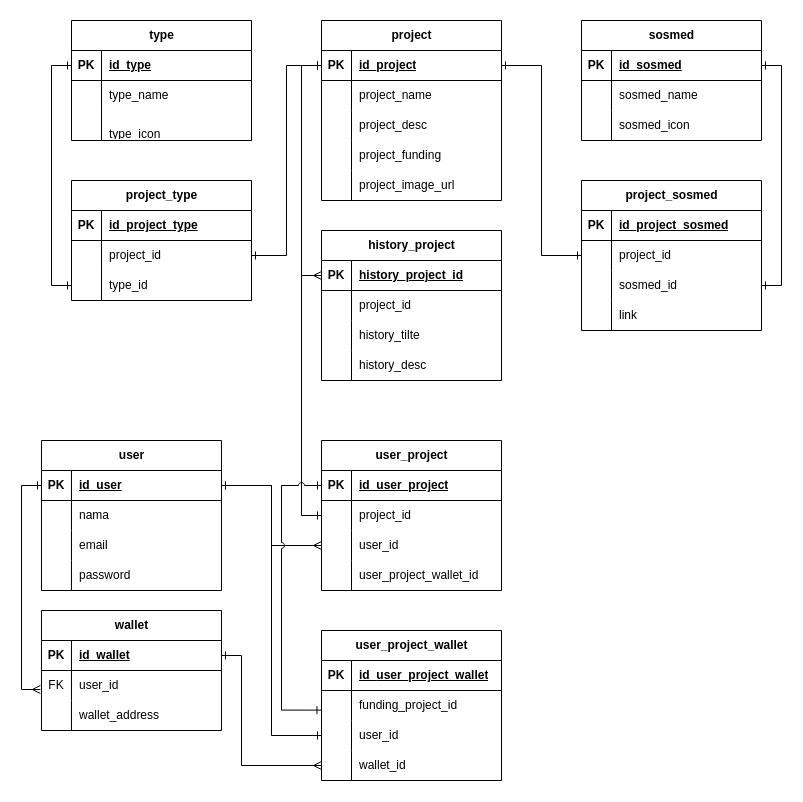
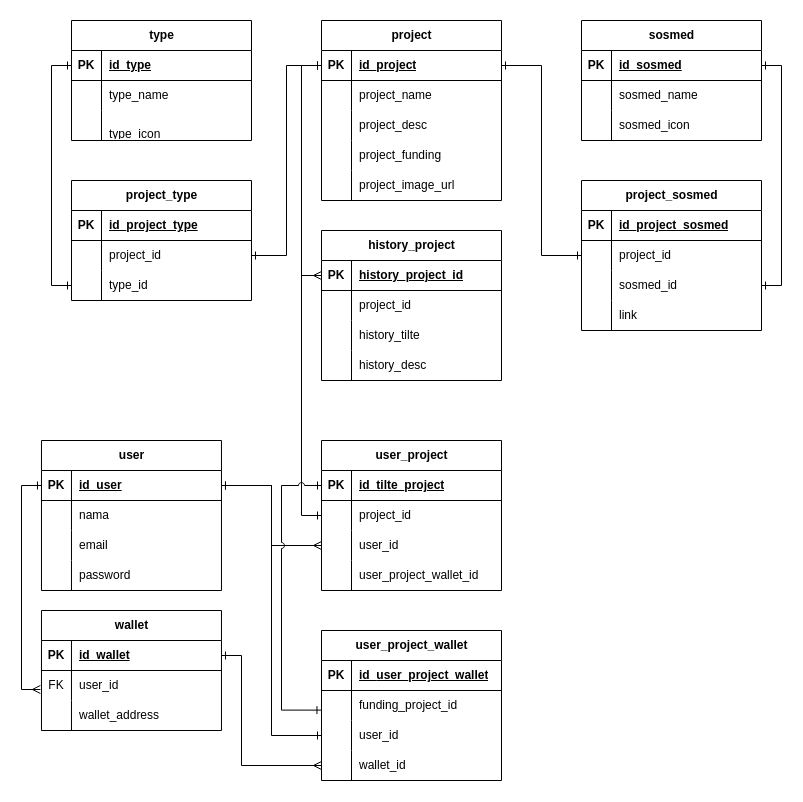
node "id_user_project": label "id_user_project" -> "id_tilte_project"
